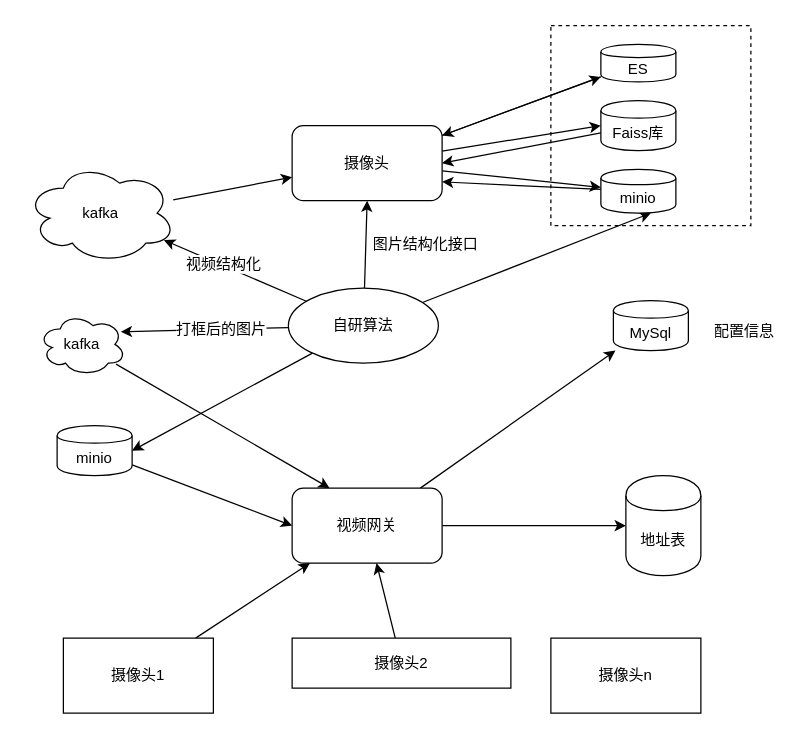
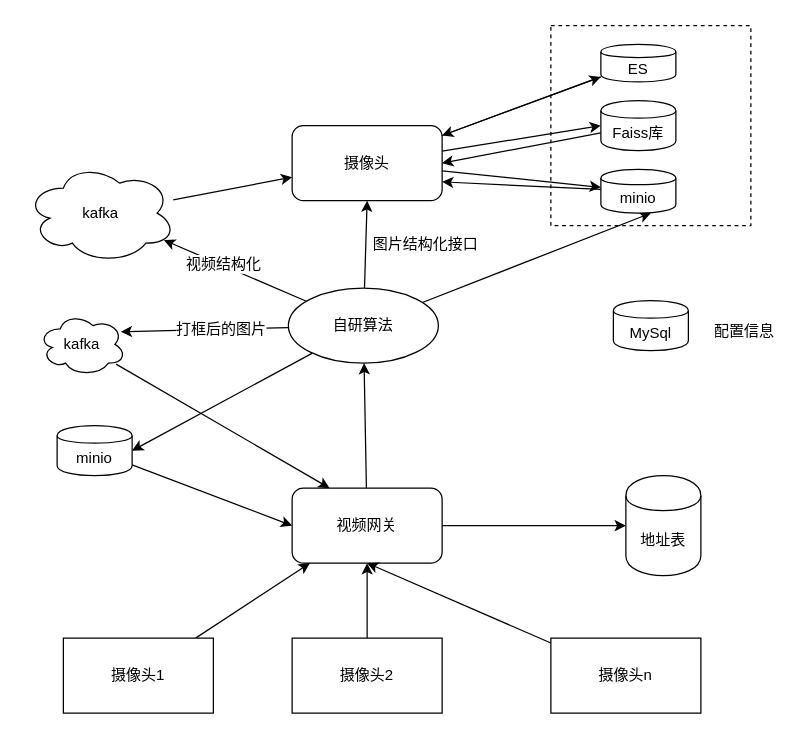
edge "视频网关" -> "MySql": now "视频网关" -> "自研算法"
edge "摄像头n" -> "视频网关": added
node "摄像头2": size 219x50 -> 150x75
